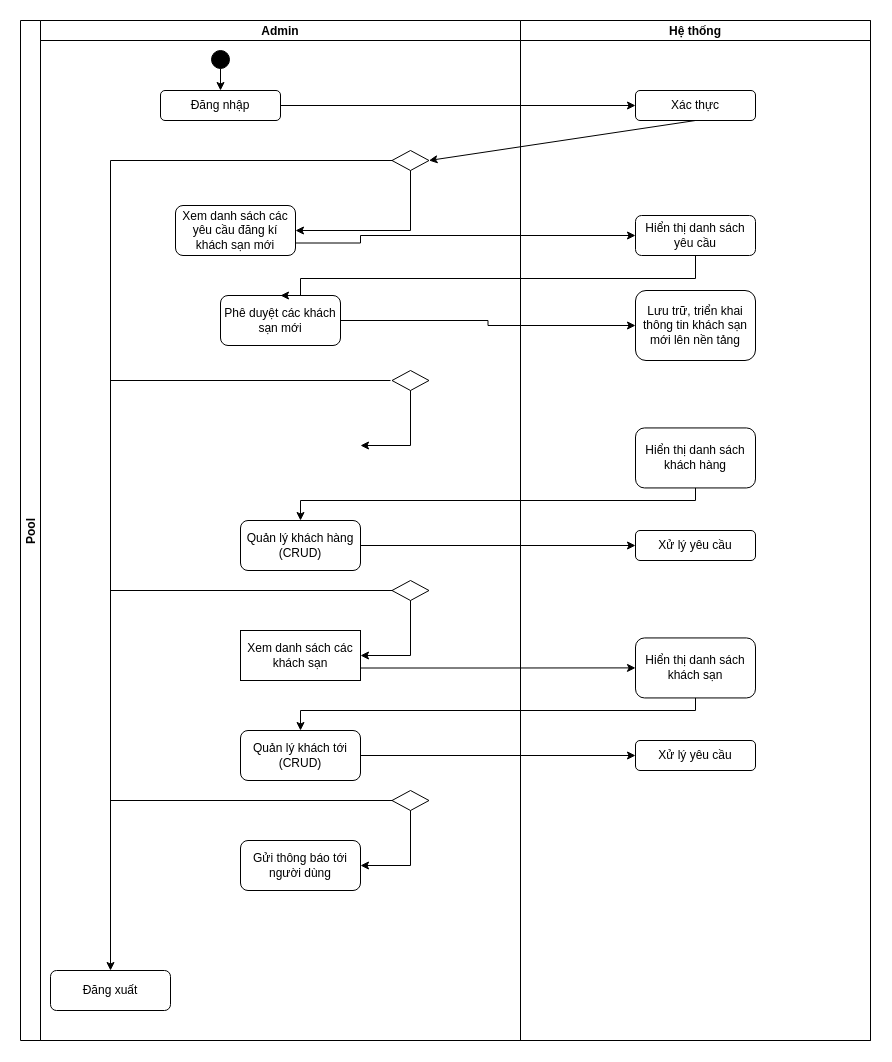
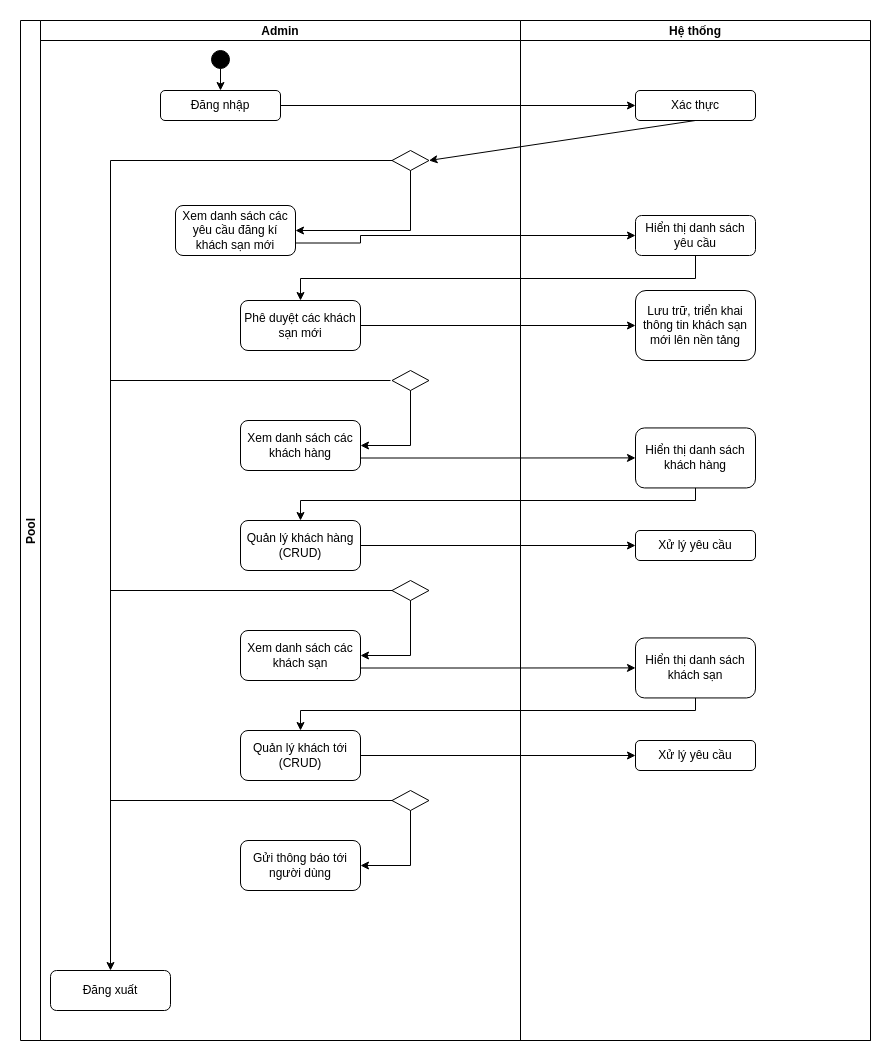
node "Phê duyệt các khách sạn mới": moved (281, 321) -> (301, 326)
node "Xem danh sách các khách hàng": added
edge "Xem danh sách các khách hàng" -> "Hiển thị danh sách khách hàng": added
node "Xem danh sách các khách sạn": shape rectangle -> rounded rectangle
